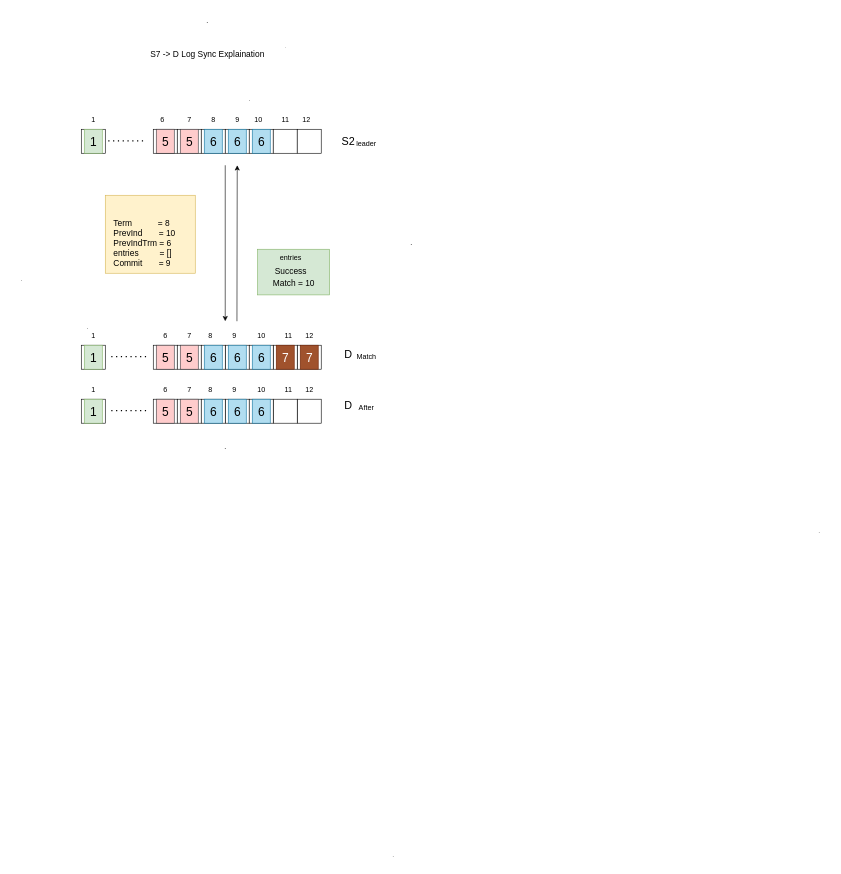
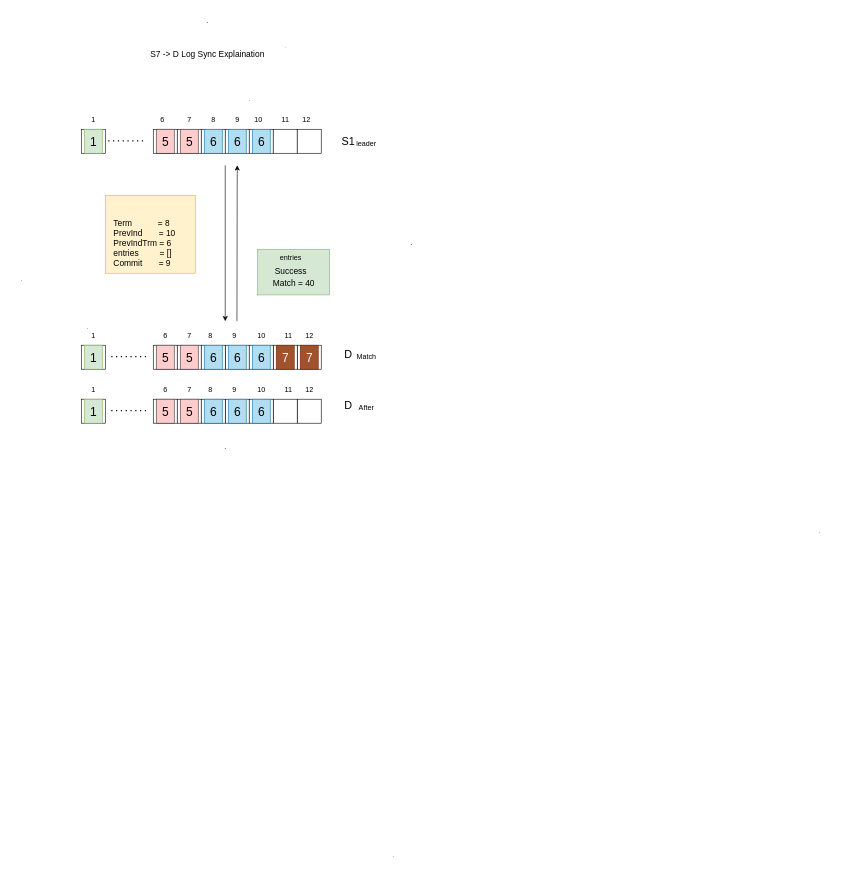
node "S2": label "S2" -> "S1"
node "Match = 10": label "Match = 10" -> "Match = 40"
